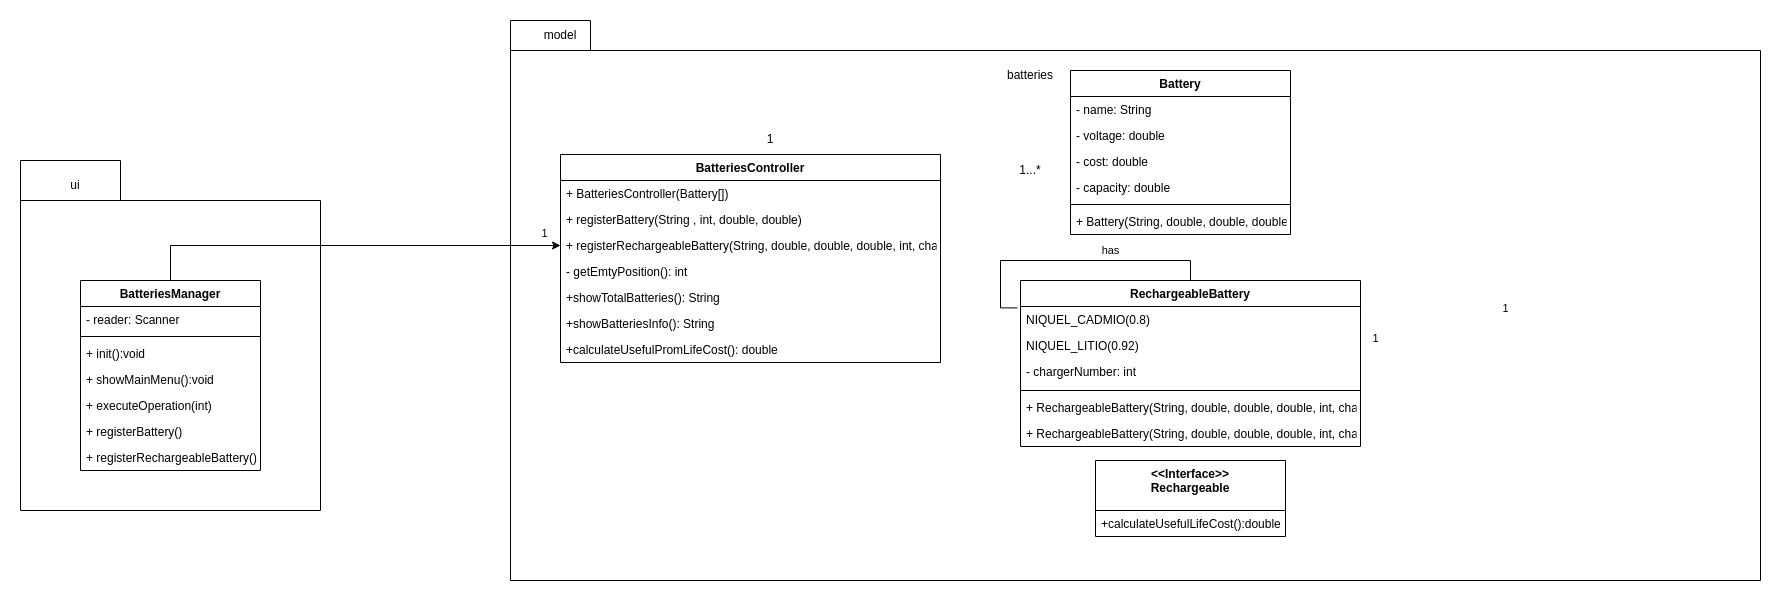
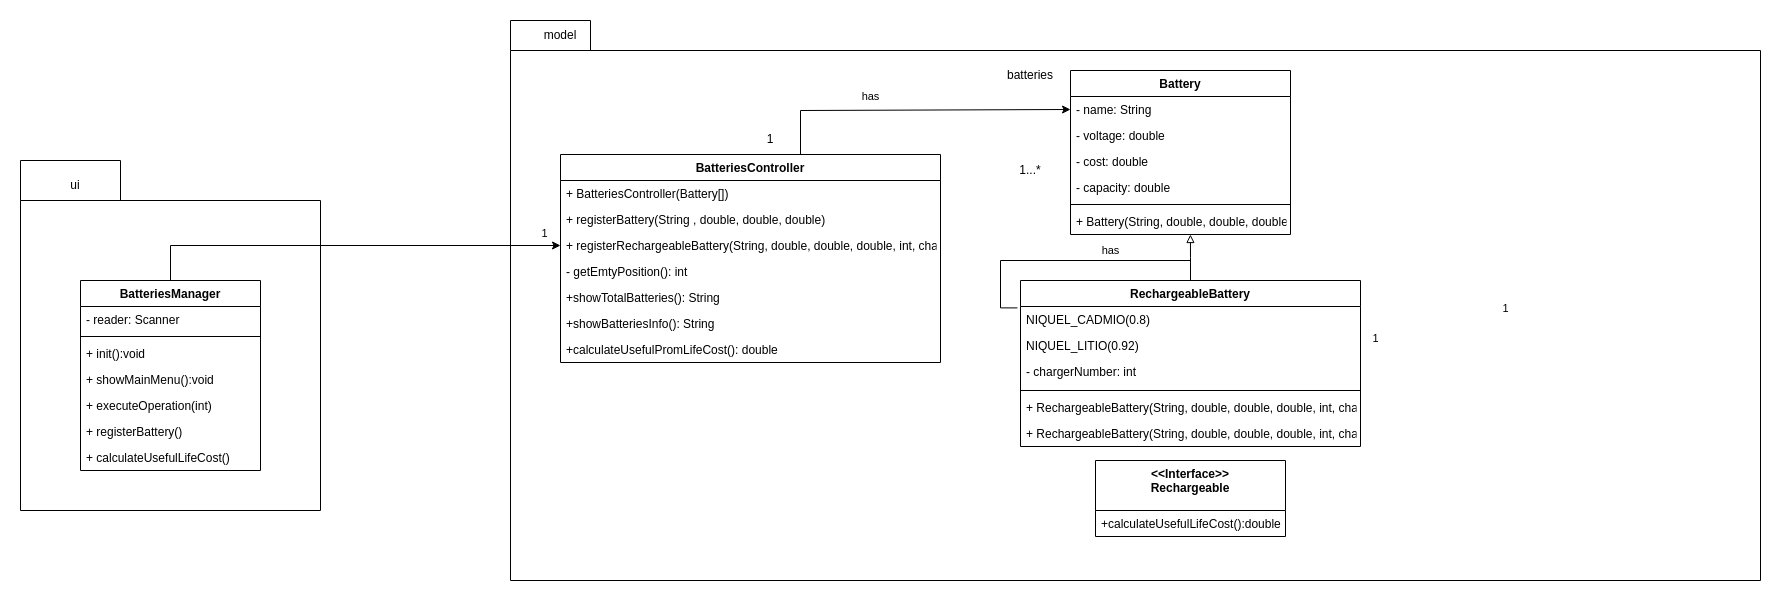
edge "BatteriesController" -> "- name: String": added, label "has"
node "+ registerBattery(String , int, double, double)": label "+ registerBattery(String , int, double, double)" -> "+ registerBattery(String , double, double, double)"
edge "RechargeableBattery" -> "+ Battery(String, double, double, double)": added
node "+ registerRechargeableBattery()": label "+ registerRechargeableBattery()" -> "+ calculateUsefulLifeCost()"
